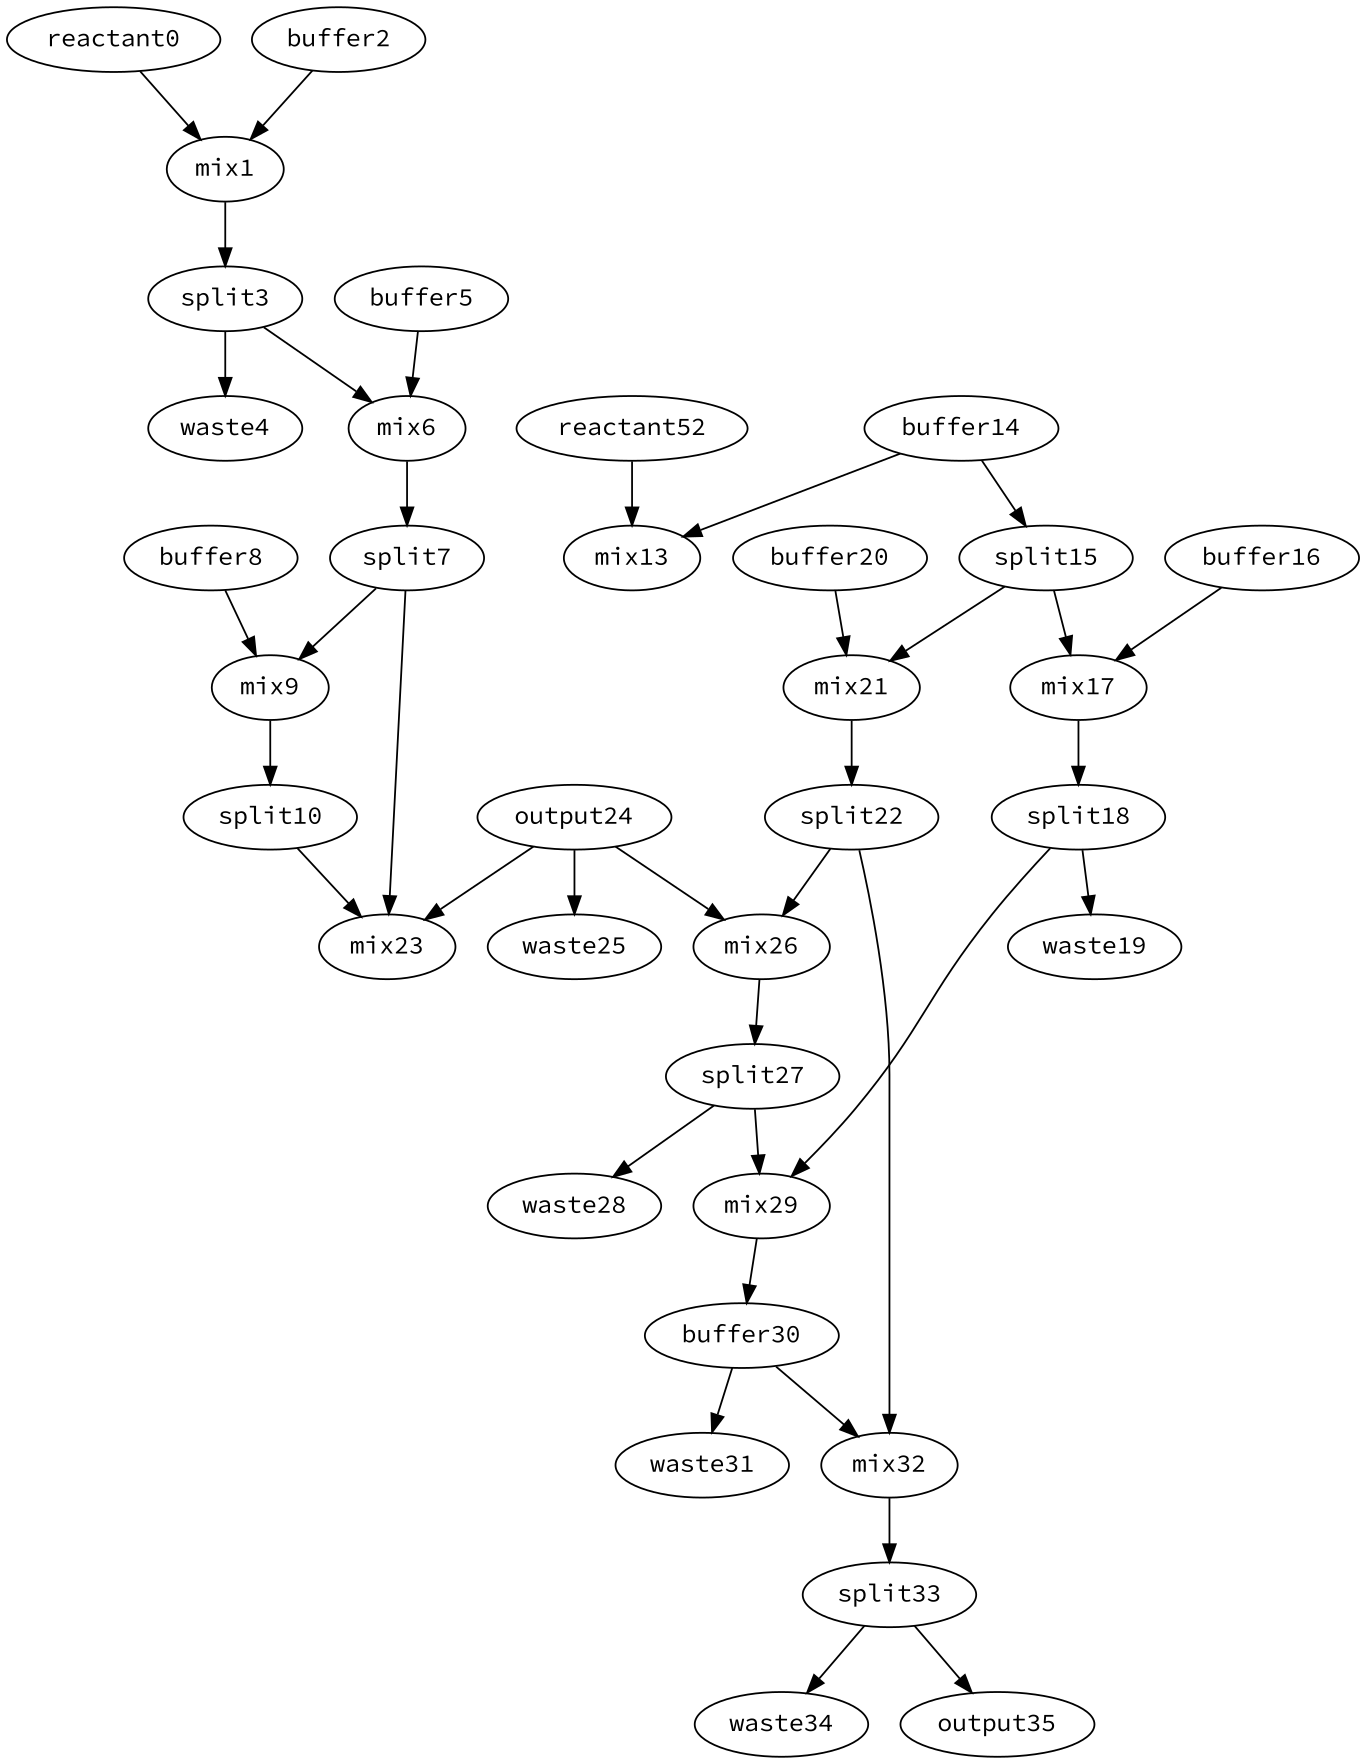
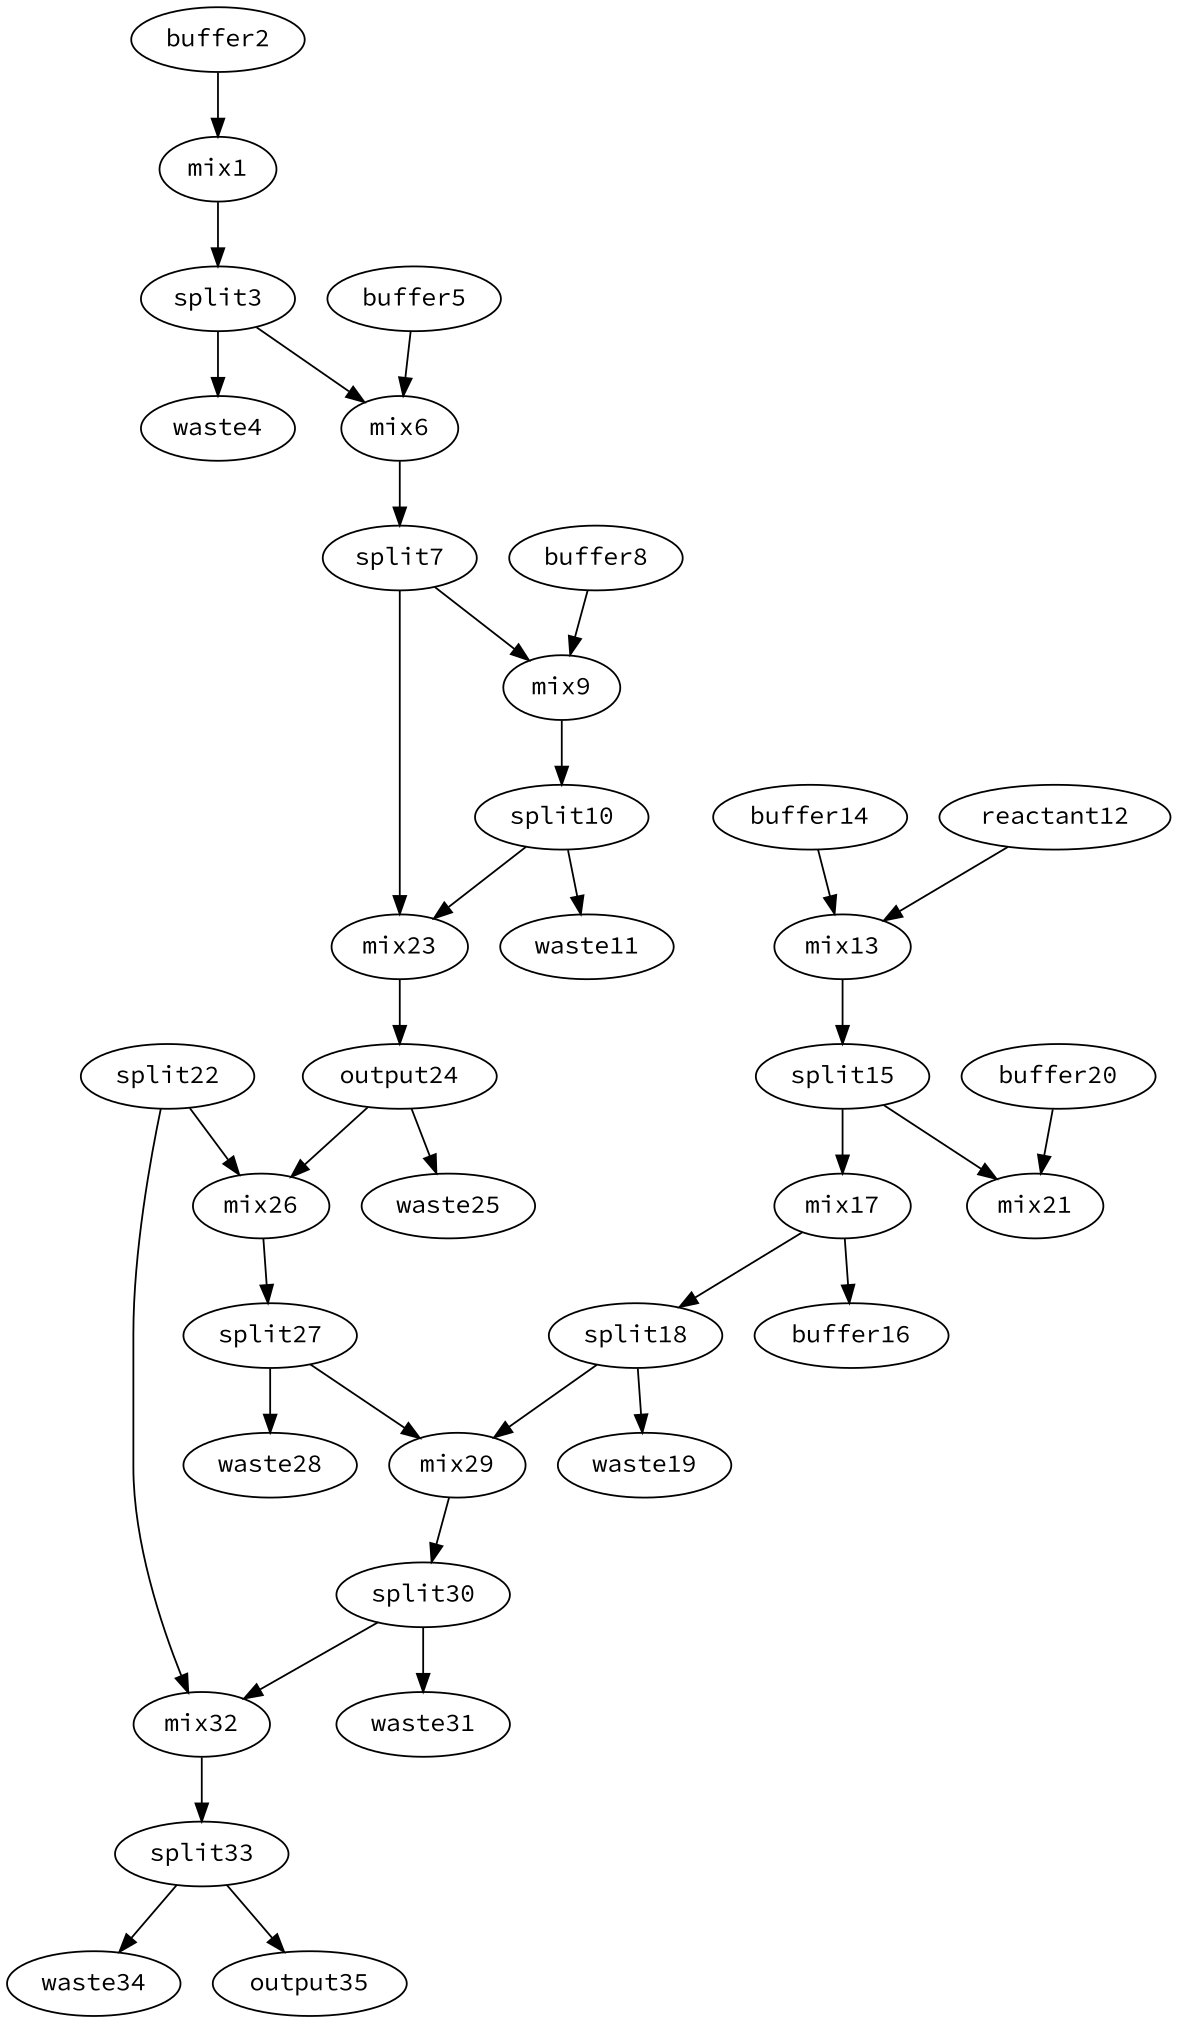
node "reactant0": removed
node "reactant52": label "reactant52" -> "reactant12"
edge "buffer14" -> "split15": now "mix13" -> "split15"
edge "buffer16" -> "mix17": reversed
edge "mix21" -> "split22": removed
edge "output24" -> "mix23": reversed
node "waste11": added
node "buffer30": label "buffer30" -> "split30"
